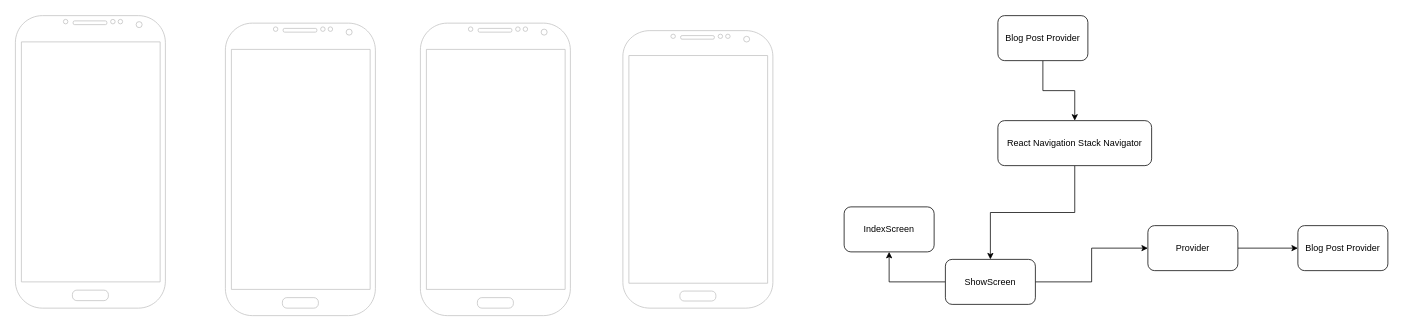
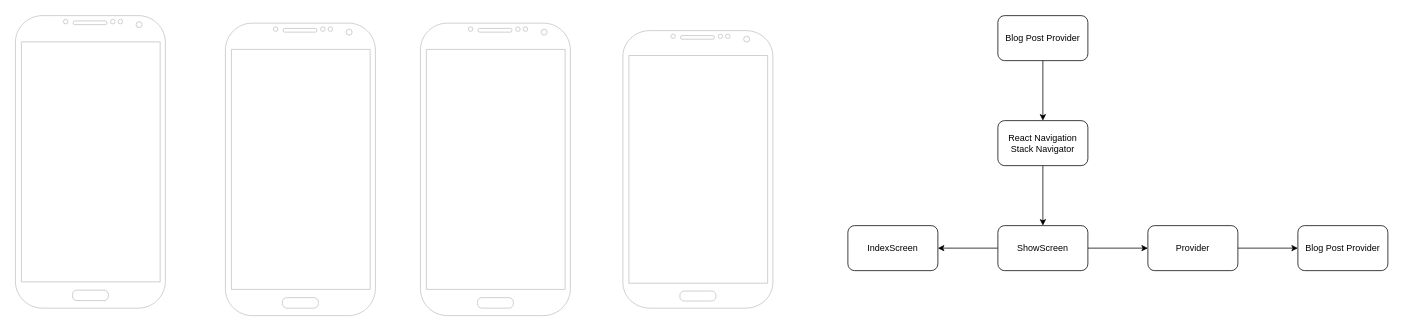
node "React Navigation Stack Navigator": size 154x45 -> 90x45
node "IndexScreen": moved (889, 229) -> (893, 248)
node "ShowScreen": moved (990, 282) -> (1043, 248)
